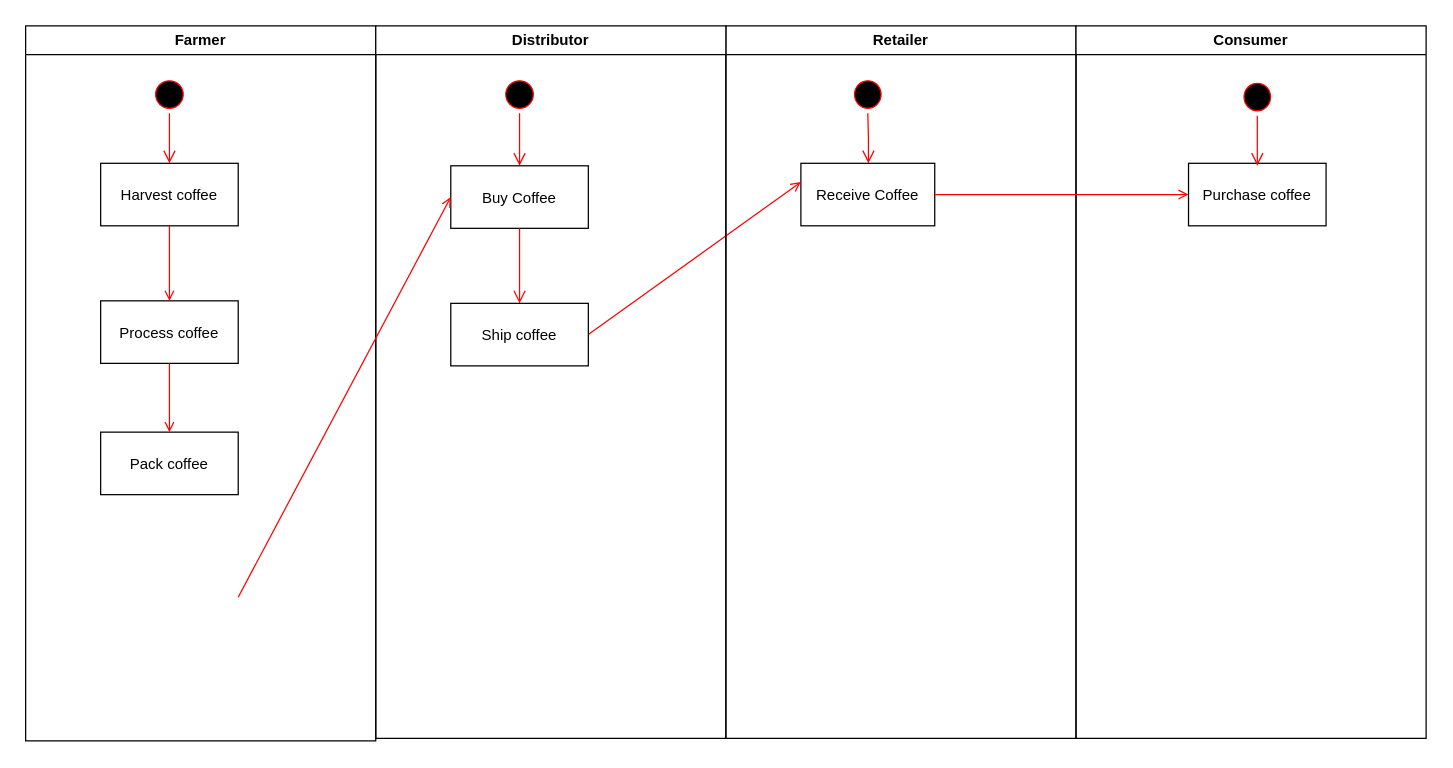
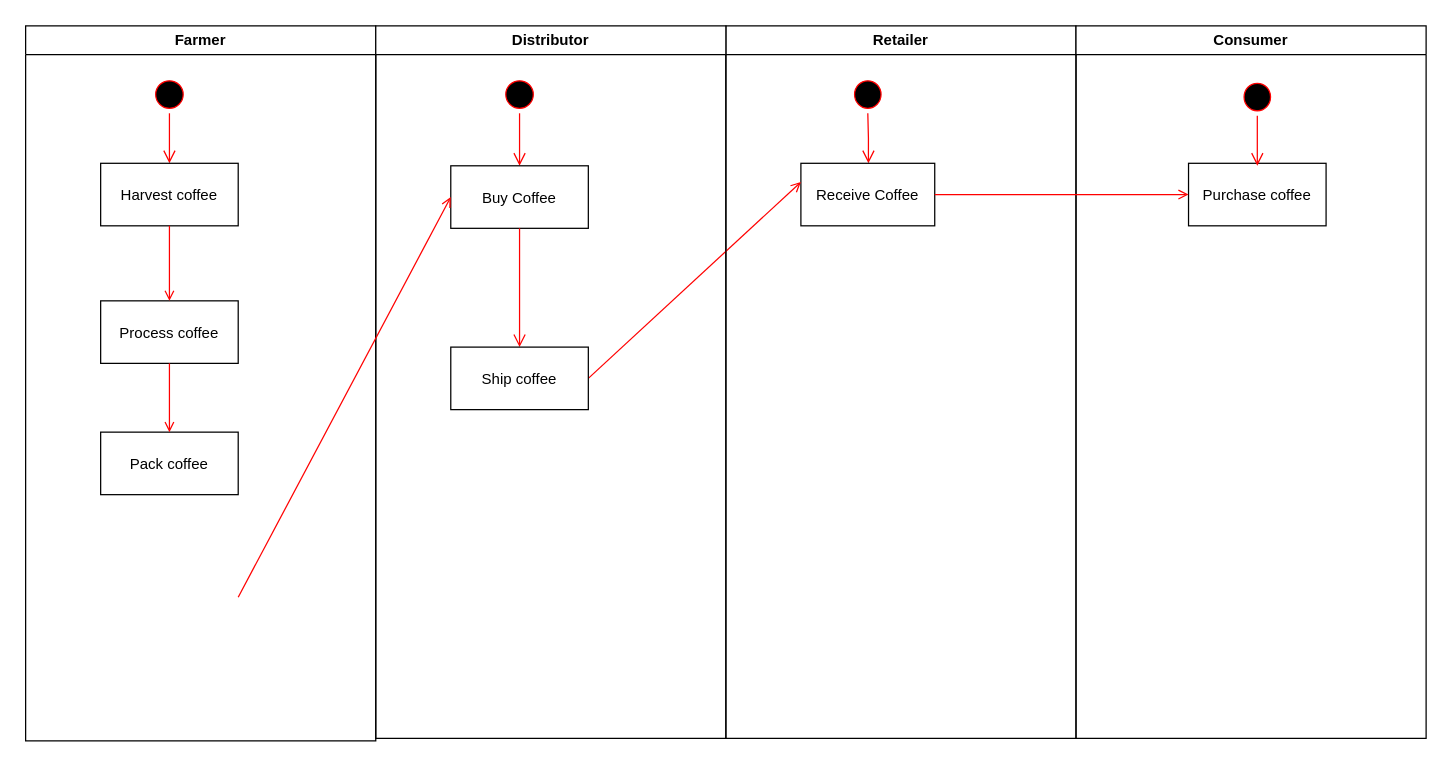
node "Ship coffee": moved (519, 334) -> (519, 378)
